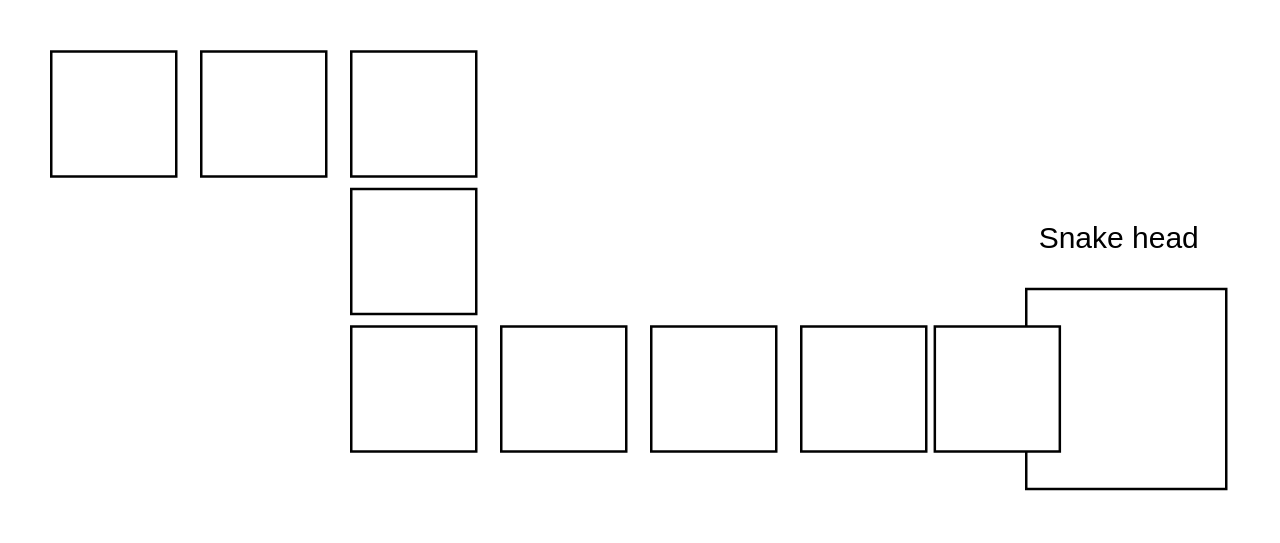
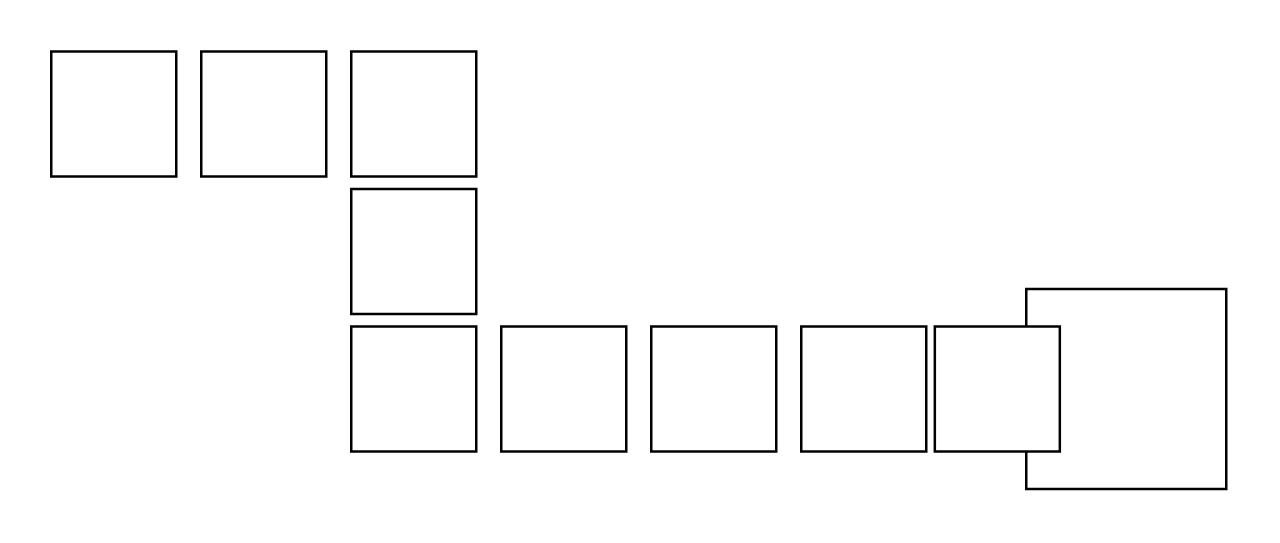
node "Snake head": removed
